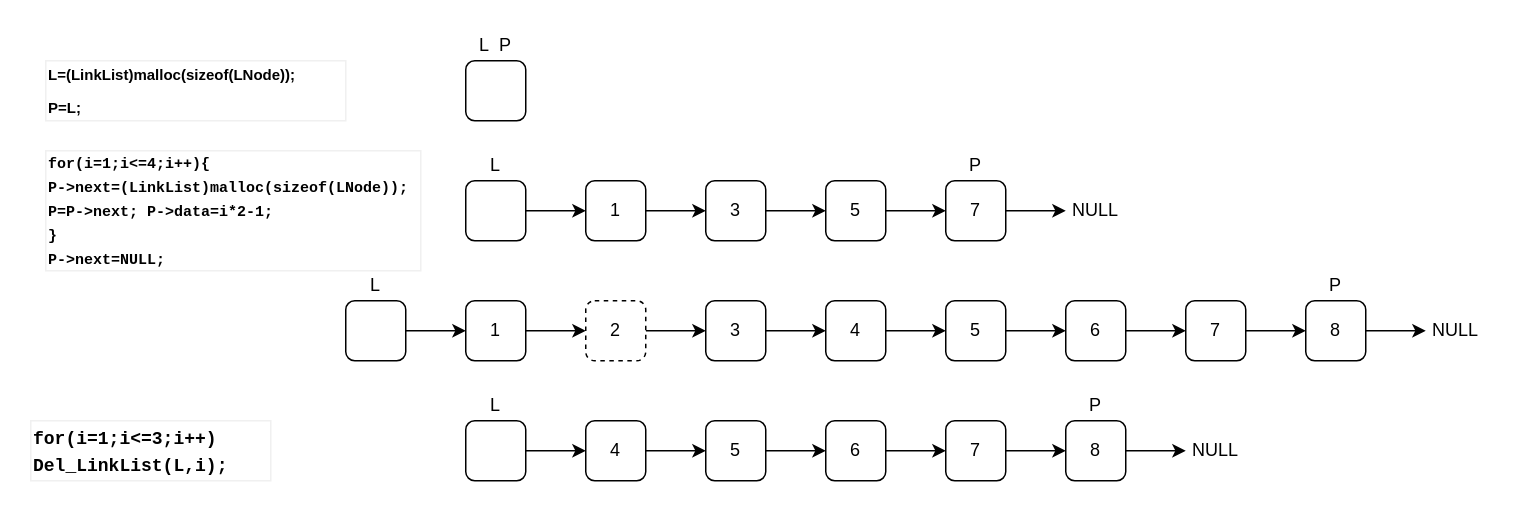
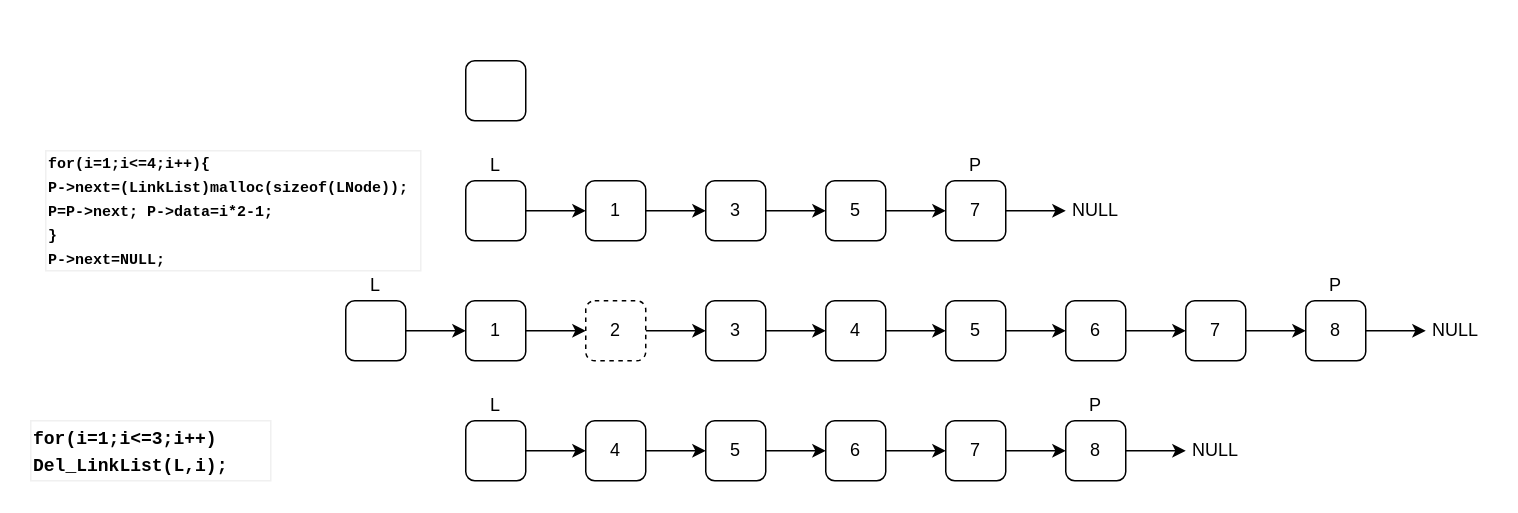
node "L P": removed
node "L=(LinkList)malloc(sizeof(LNode));P=L;": removed
